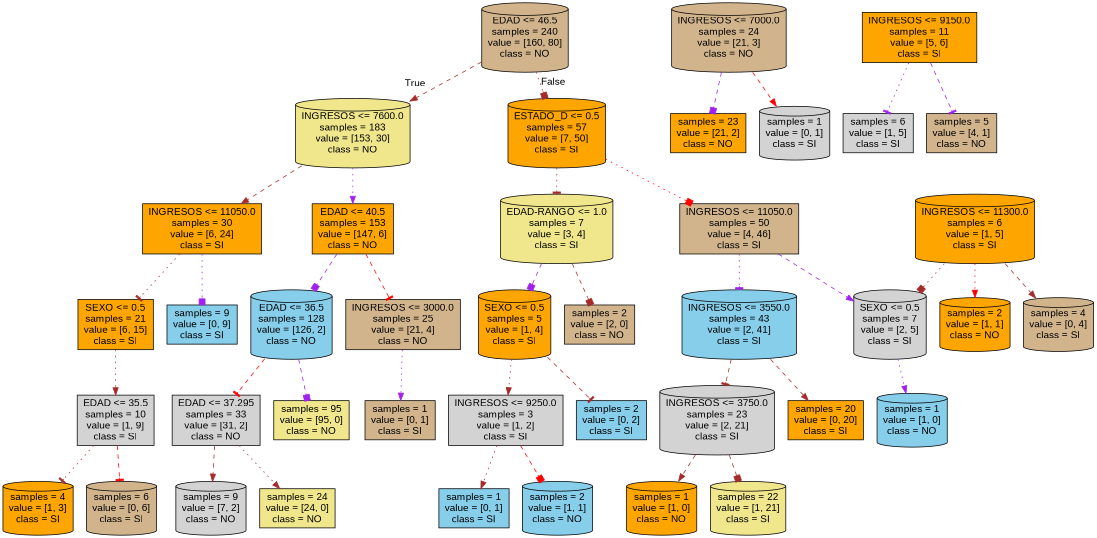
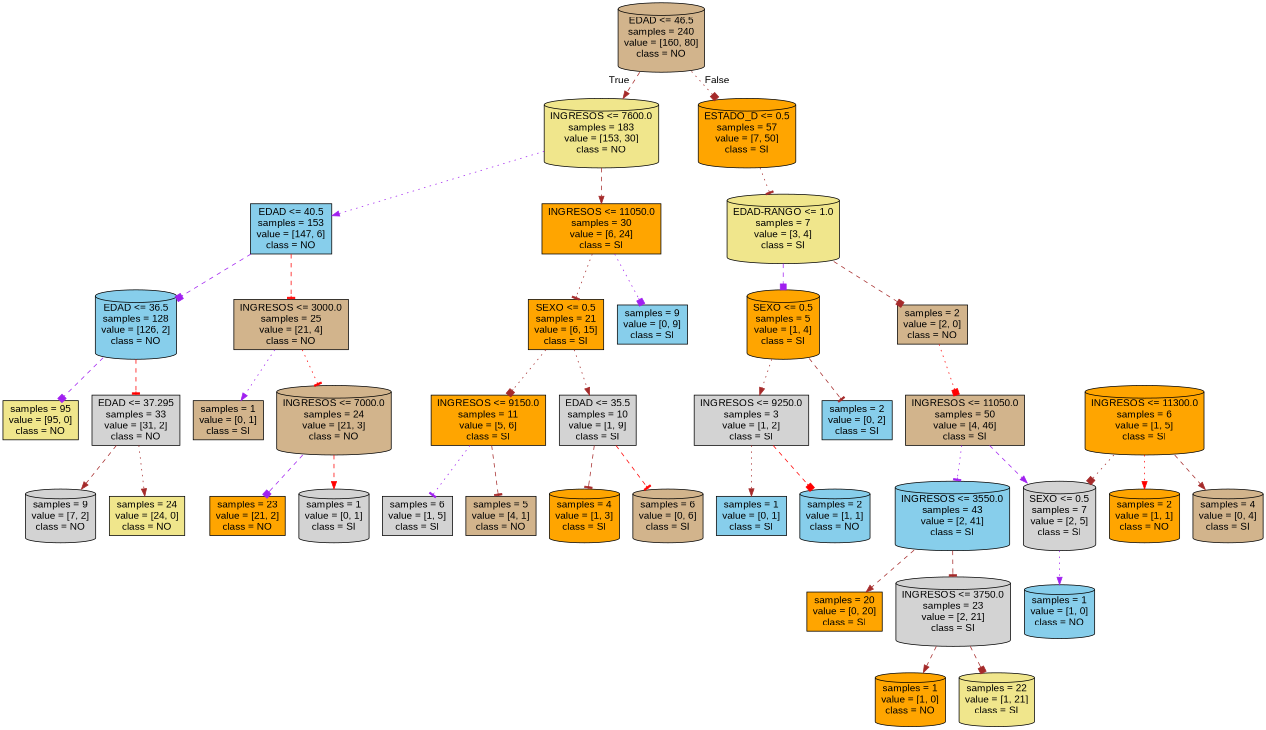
edge "INGRESOS <= 9150.0 samples = 11 value = [5, 6] class = SI" -> "samples = 5 value = [4, 1] class = NO": color purple -> brown
edge "ESTADO_D <= 0.5 samples = 57 value = [7, 50] class = SI" -> "INGRESOS <= 11050.0 samples = 50 value = [4, 46] class = SI": now "samples = 2 value = [2, 0] class = NO" -> "INGRESOS <= 11050.0 samples = 50 value = [4, 46] class = SI"
node "EDAD <= 40.5 samples = 153 value = [147, 6] class = NO": fillcolor orange -> skyblue
edge "INGRESOS <= 3000.0 samples = 25 value = [21, 4] class = NO" -> "INGRESOS <= 7000.0 samples = 24 value = [21, 3] class = NO": added
edge "SEXO <= 0.5 samples = 21 value = [6, 15] class = SI" -> "INGRESOS <= 9150.0 samples = 11 value = [5, 6] class = SI": added
edge "EDAD <= 35.5 samples = 10 value = [1, 9] class = SI" -> "samples = 4 value = [1, 3] class = SI": style dotted -> dashed
